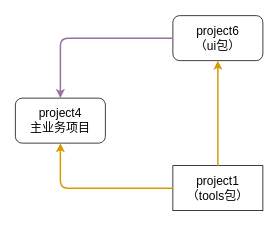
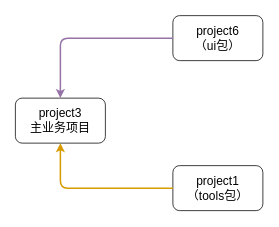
edge "project1 （tools包）" -> "project6 （ui包）": removed
node "project4 主业务项目": label "project4 主业务项目" -> "project3 主业务项目"
node "project1 （tools包）": shape rectangle -> rounded rectangle
